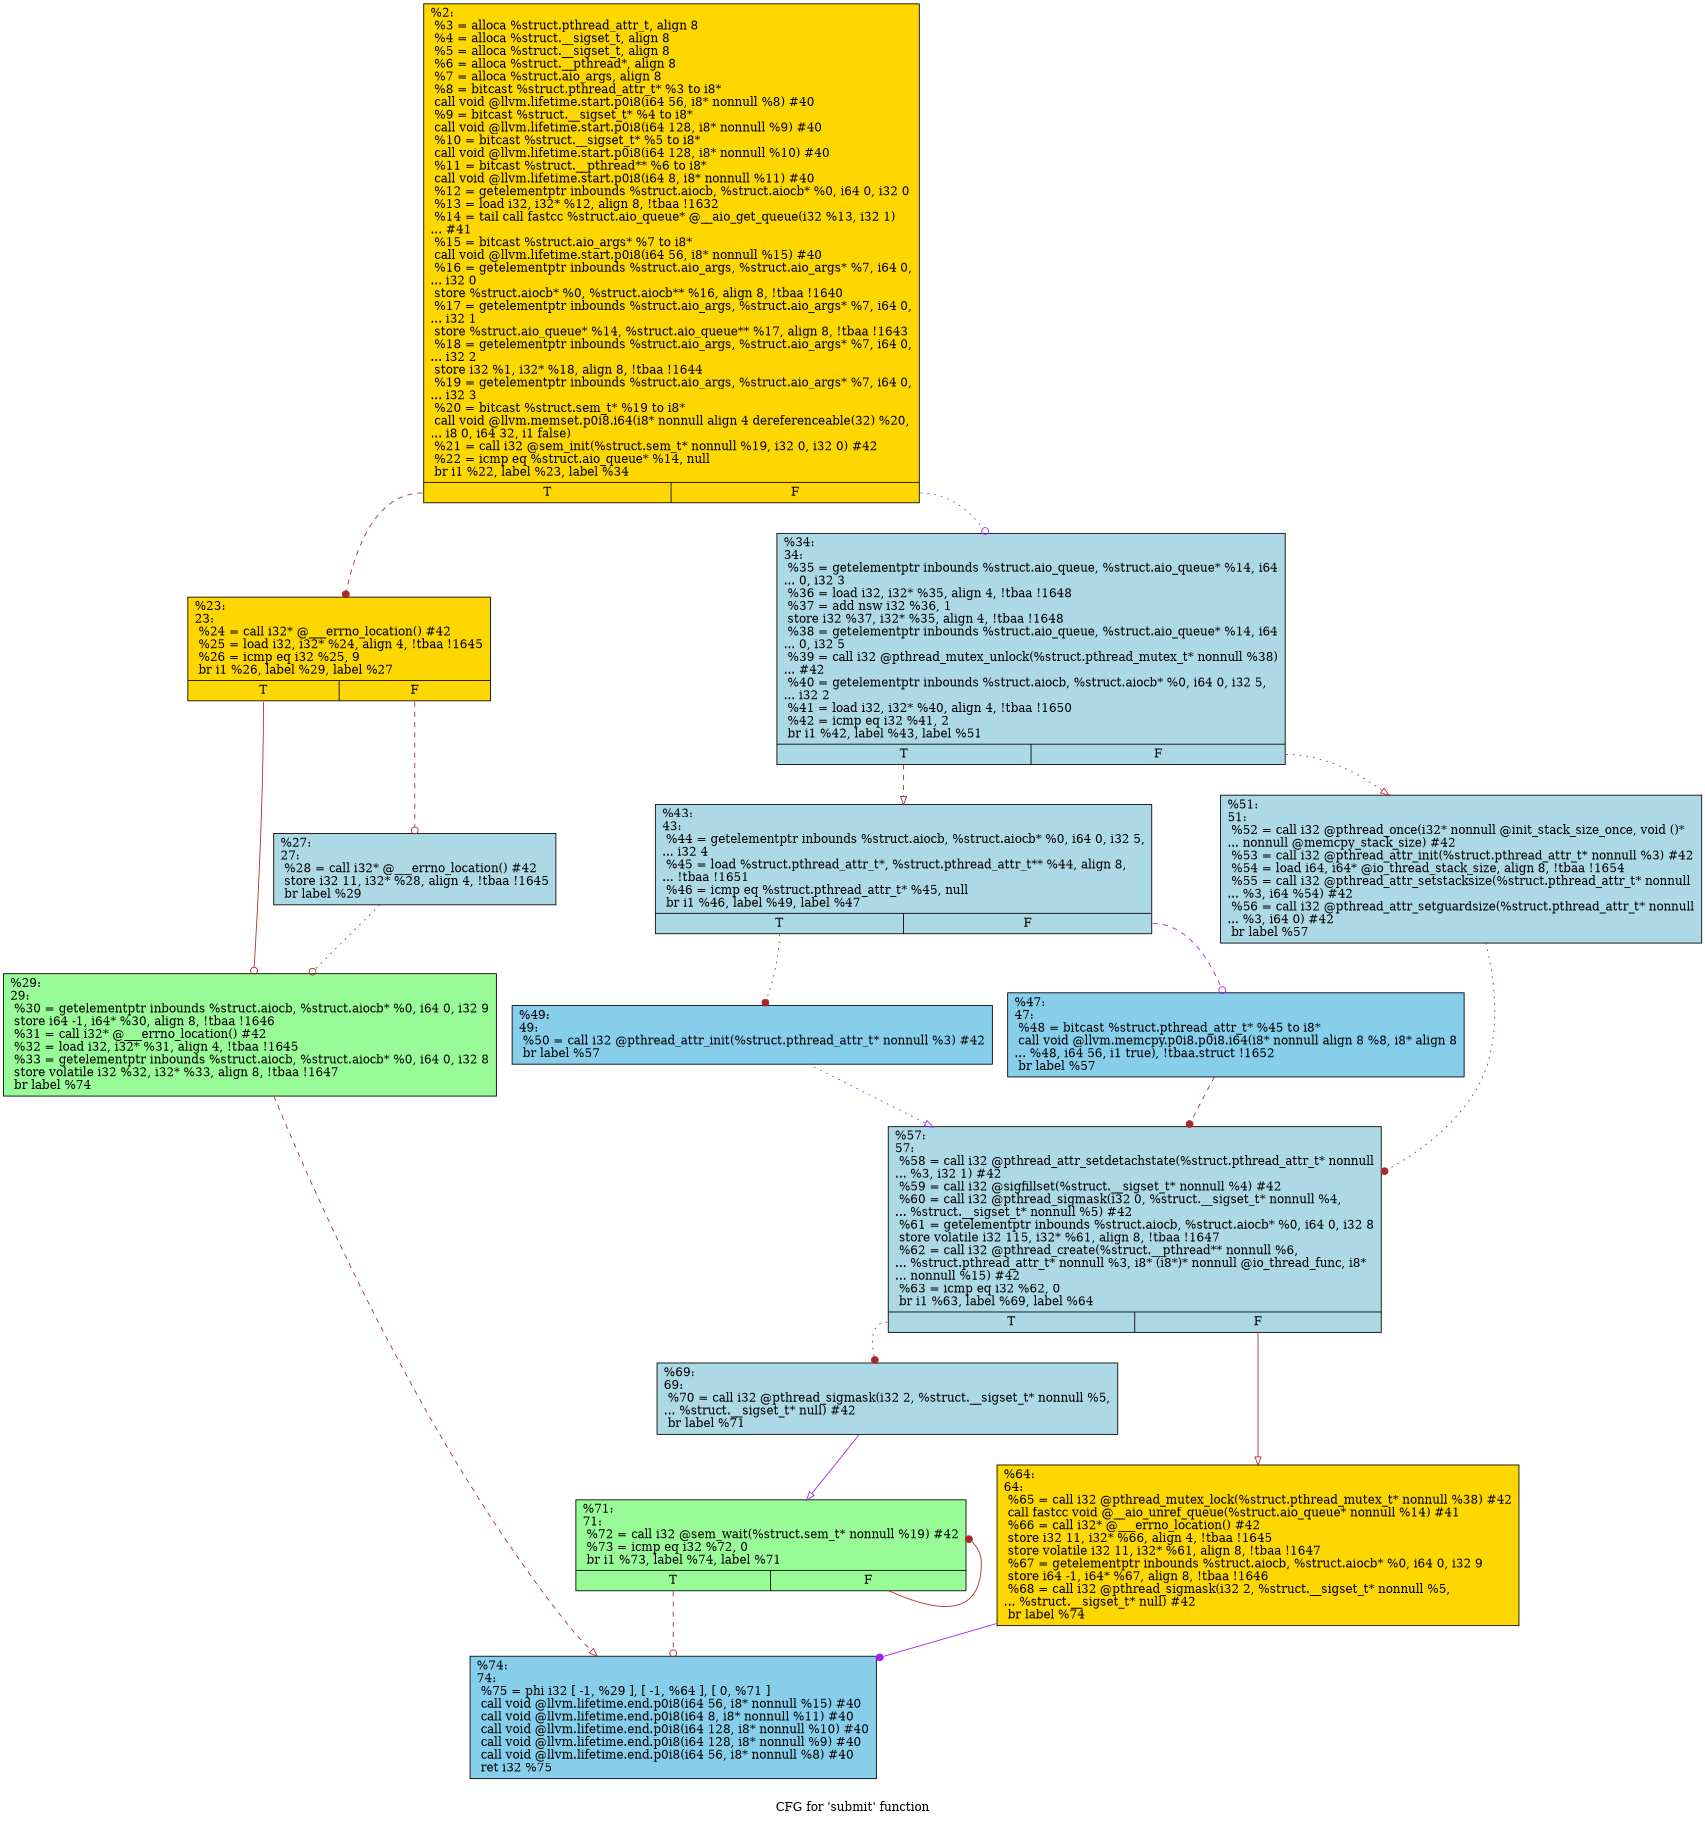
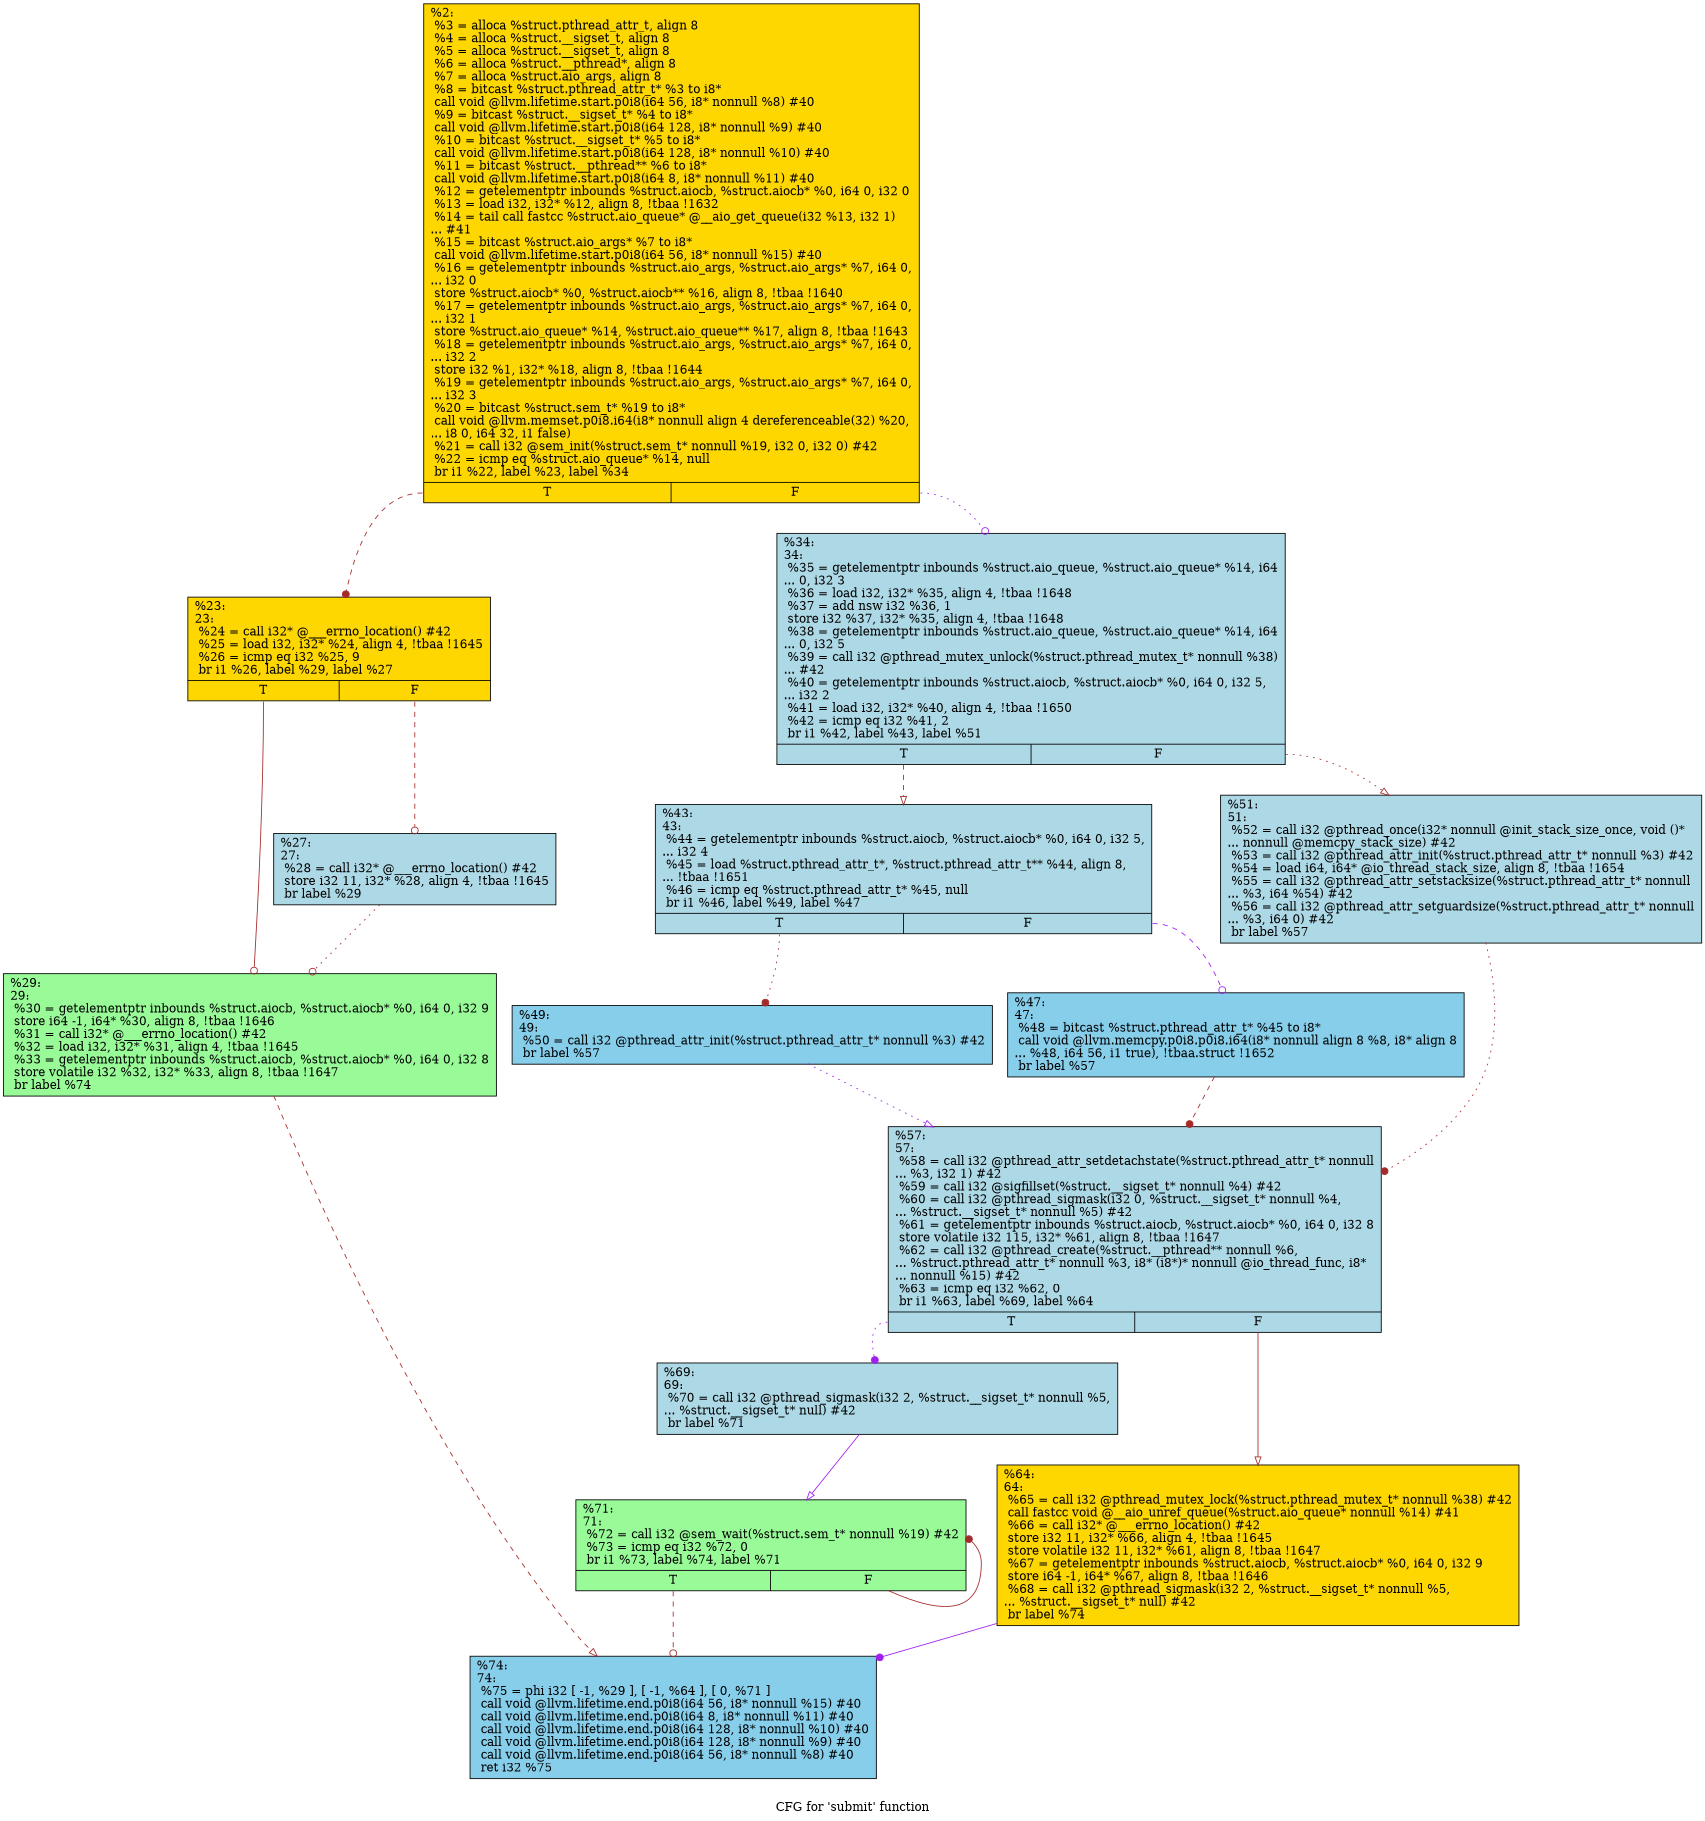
edge "%57:" -> "%69:": color brown -> purple
